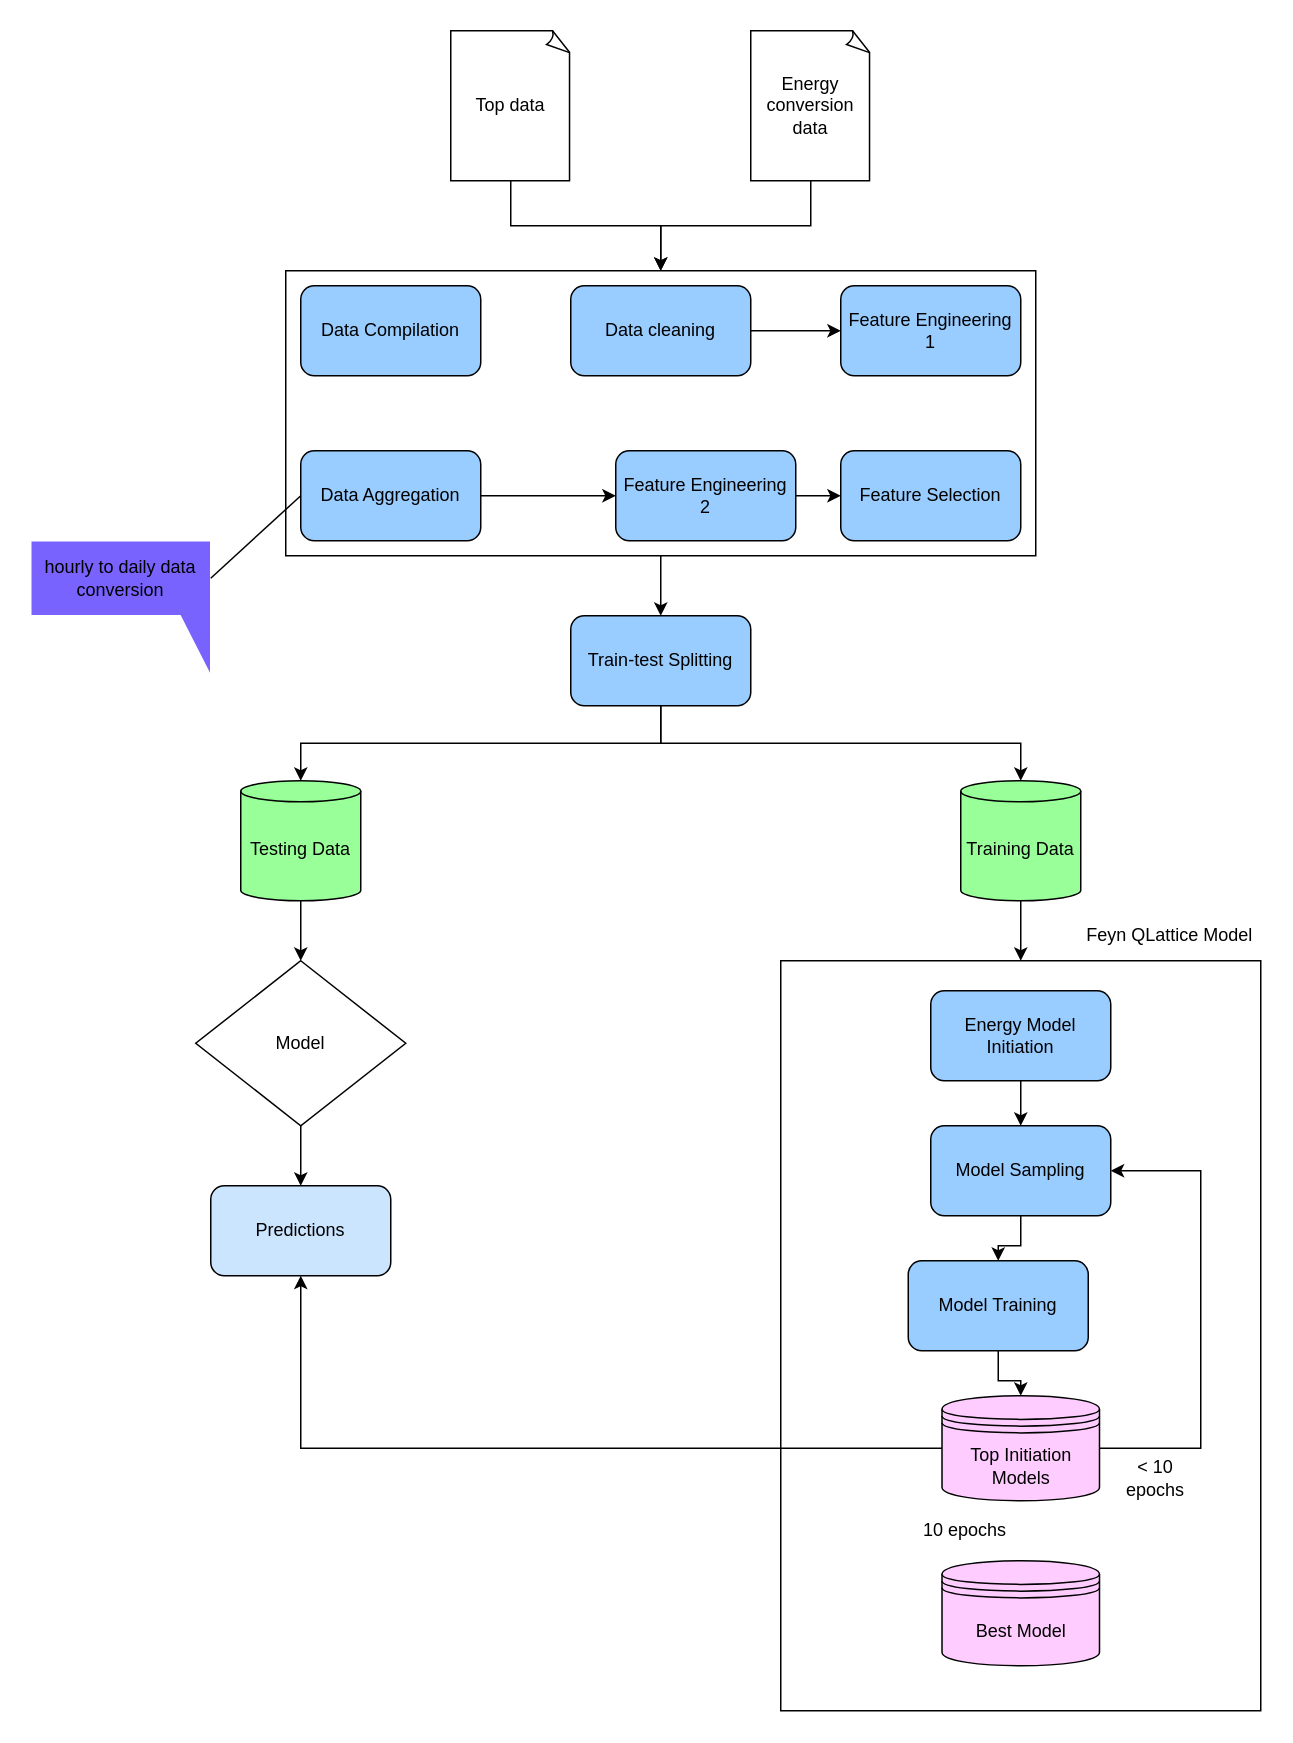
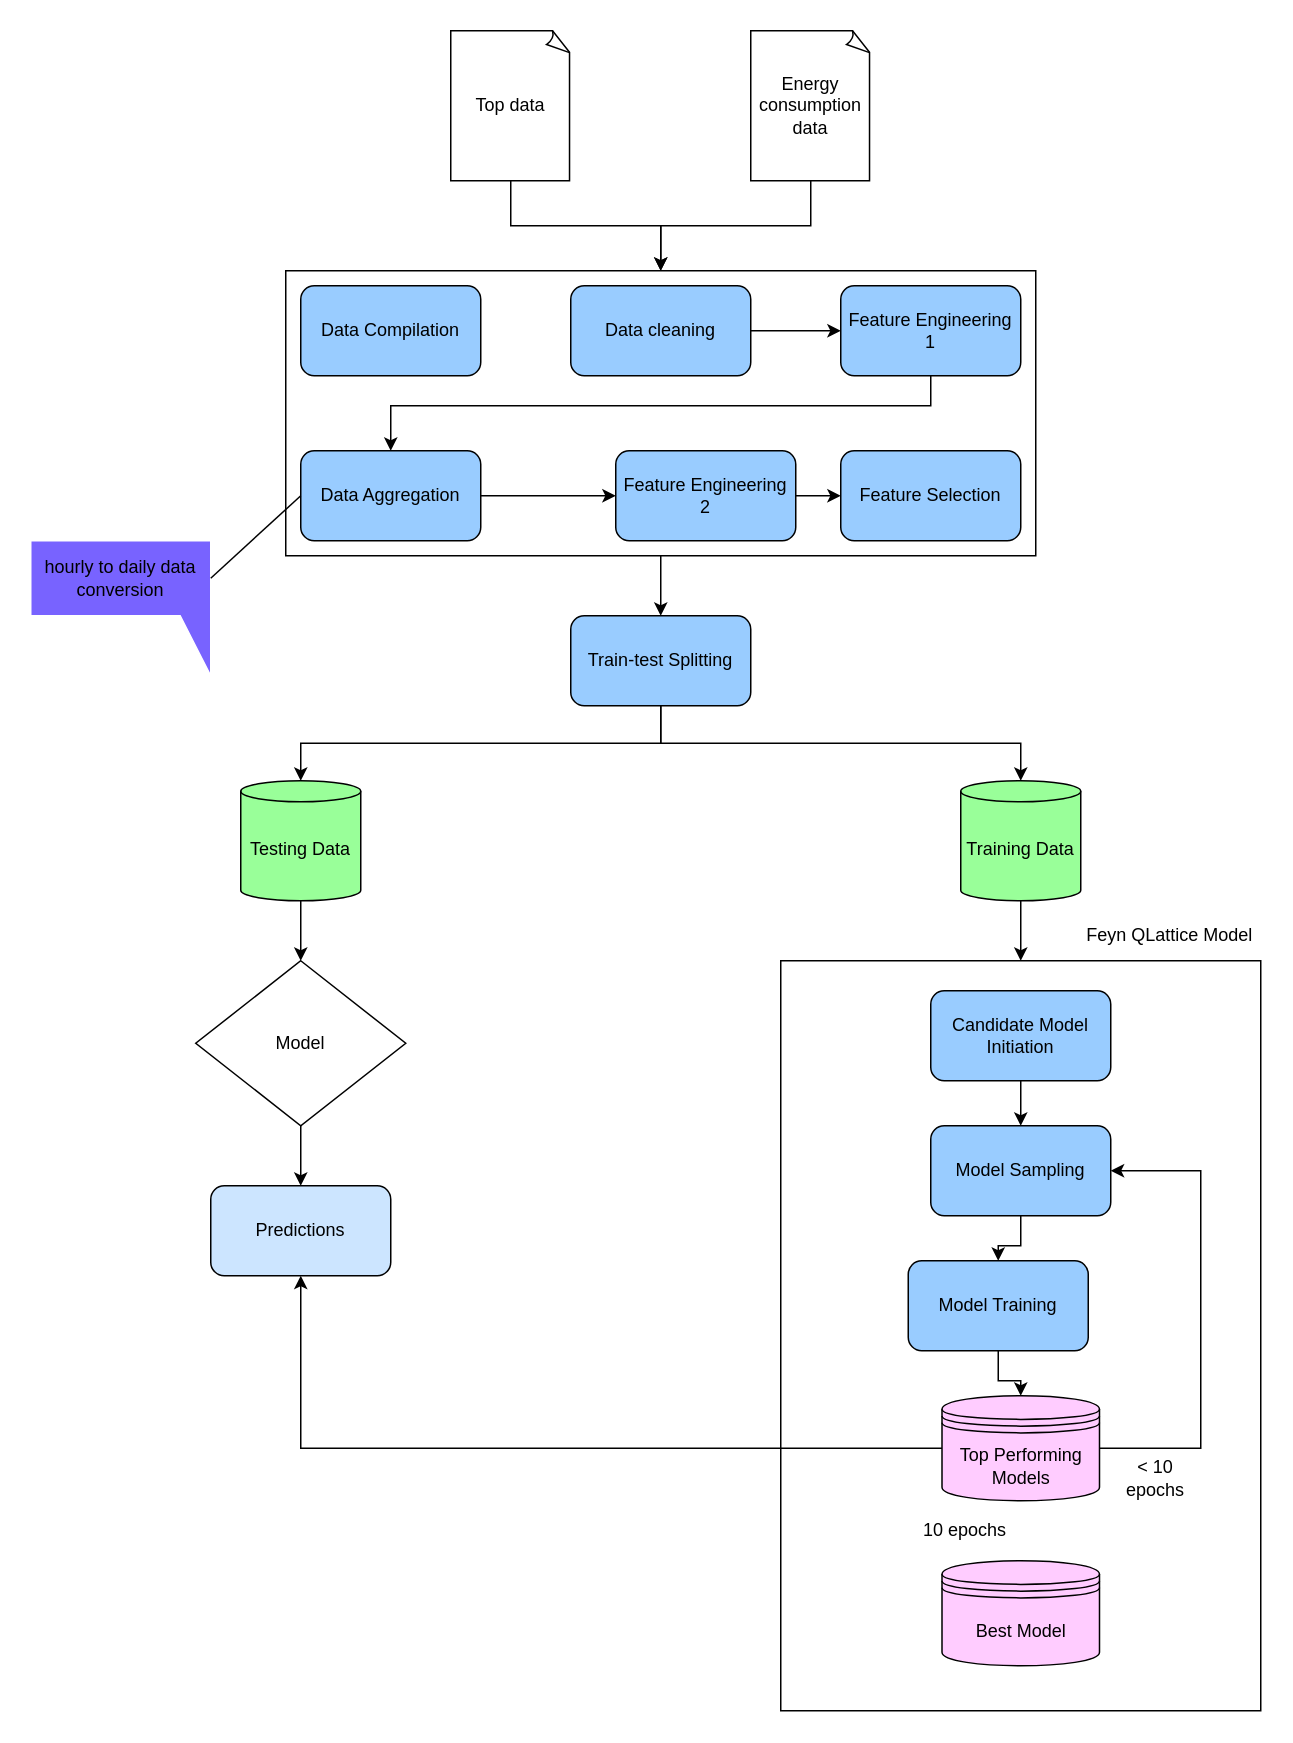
node "Energy conversion data": label "Energy conversion data" -> "Energy consumption data"
edge "Feature Engineering 1" -> "Data Aggregation": added
node "Energy Model Initiation": label "Energy Model Initiation" -> "Candidate Model Initiation"
node "Top Initiation Models": label "Top Initiation Models" -> "Top Performing Models"
